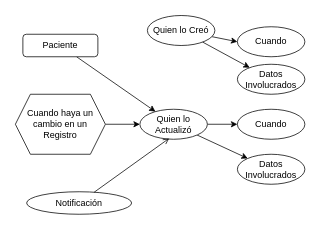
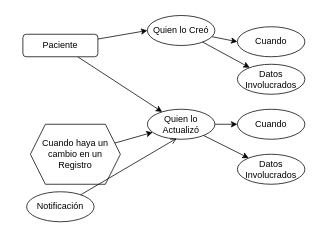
edge "Paciente" -> "Quien lo Creó": added
node "Cuando haya un cambio en un Registro": moved (60, 124) -> (75, 154)
node "Quien lo Actualizó": moved (174, 124) -> (181, 124)
node "Notificación": size 105x23 -> 68x30
